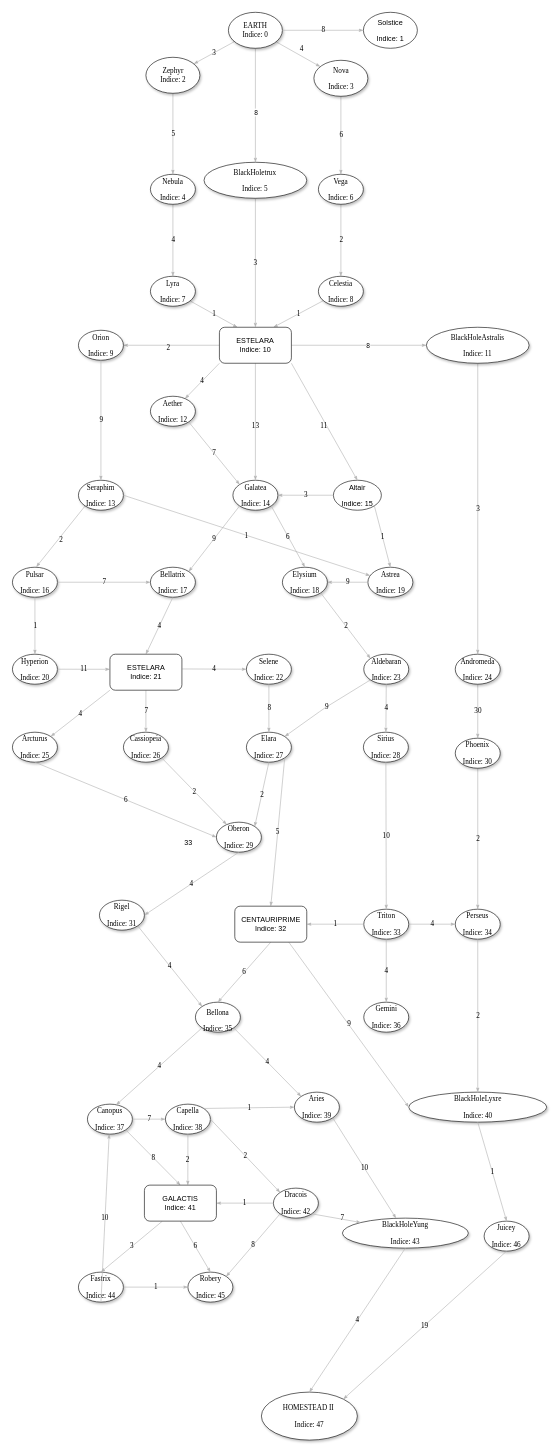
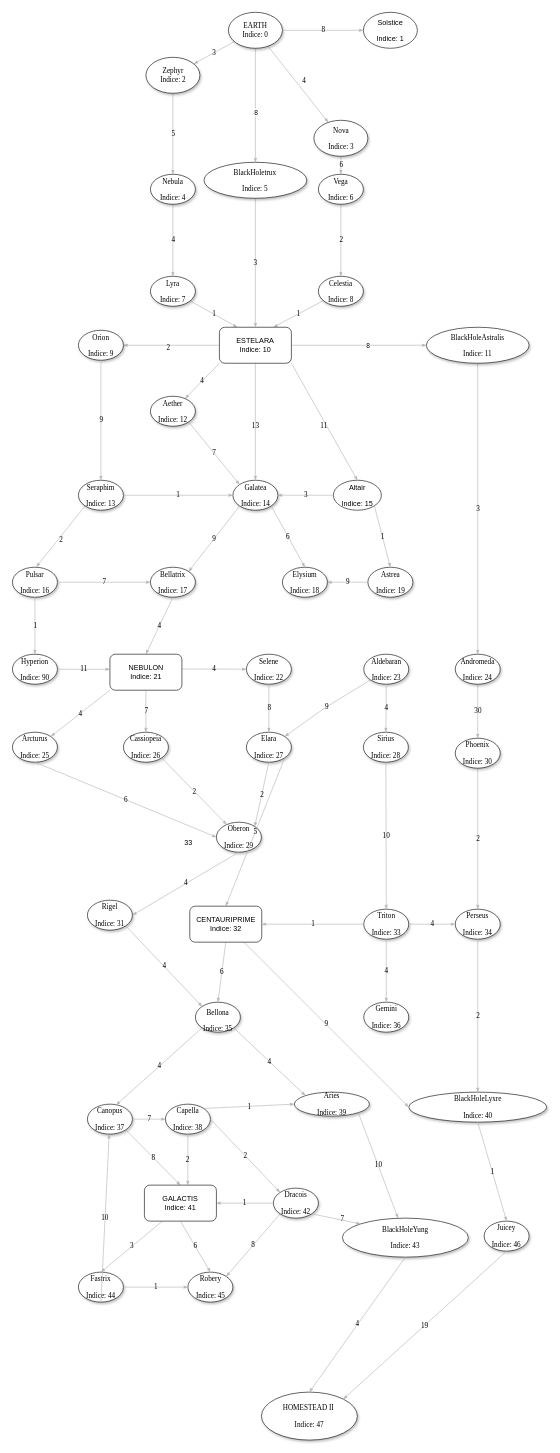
node "Nova Indice: 3": moved (341, 78) -> (341, 138)
edge "Seraphim Indice: 13" -> "Astrea Indice: 19": now "Seraphim Indice: 13" -> "Galatea Indice: 14"
edge "Elysium Indice: 18" -> "Aldebaran Indice: 23": removed, label "2"
node "Hyperion Indice: 20": label "Hyperion Indice: 20" -> "Hyperion Indice: 90"
node "ESTELARA Indice: 21": label "ESTELARA Indice: 21" -> "NEBULON Indice: 21"
node "Rigel Indice: 31": moved (122, 915) -> (110, 915)
node "CENTAURIPRIME Indice: 32": moved (271, 924) -> (226, 924)
node "Aries Indice: 39": size 45x30 -> 75x24
node "BlackHoleYung Indice: 43": size 126x30 -> 126x39
